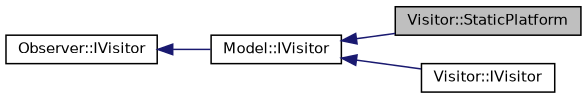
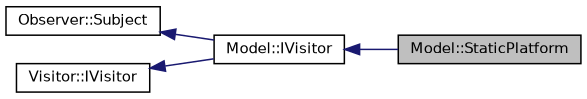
node "Visitor::StaticPlatform": label "Visitor::StaticPlatform" -> "Model::StaticPlatform"
node "Observer::IVisitor": label "Observer::IVisitor" -> "Observer::Subject"
edge "Visitor::IVisitor" -> "Model::IVisitor": reversed
